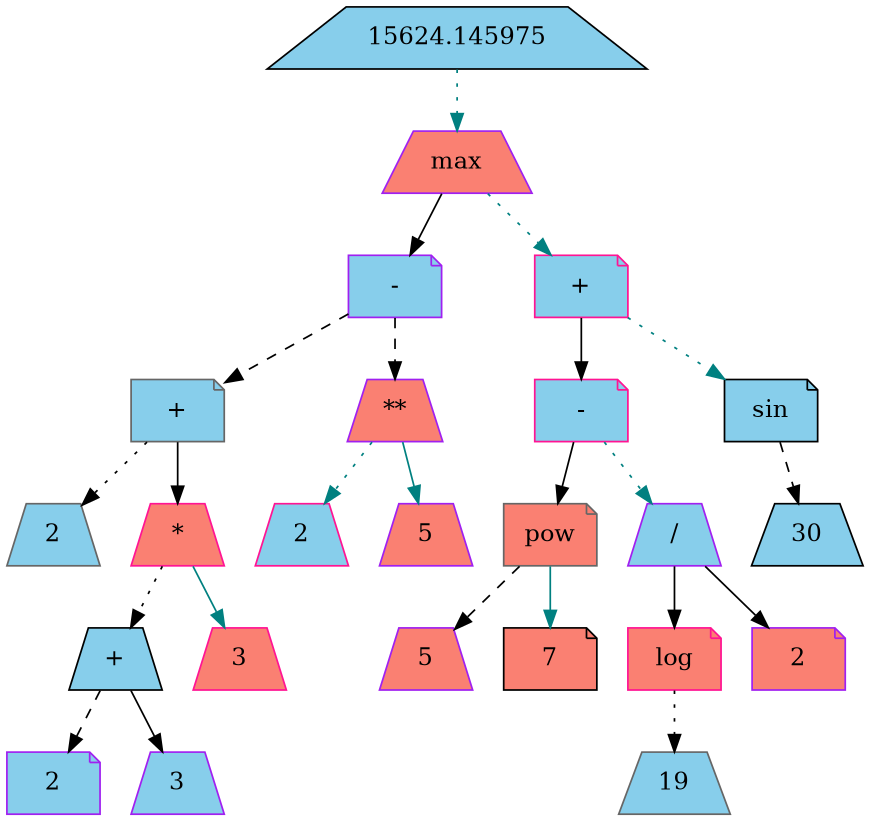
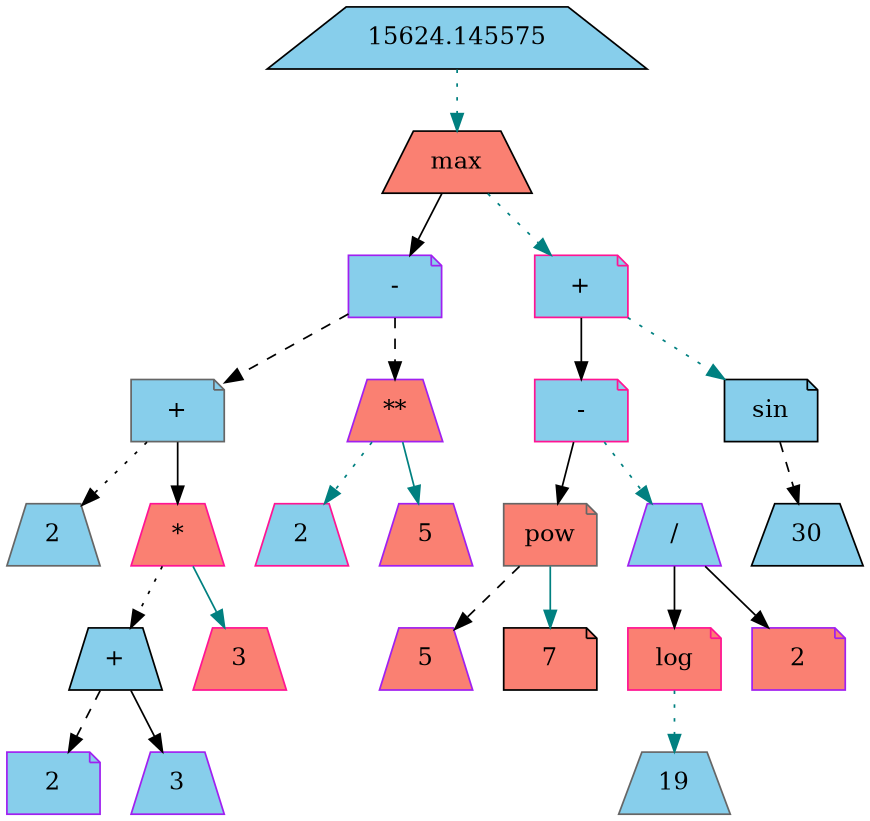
node "15624.145975": label "15624.145975" -> "15624.145575"
node "max": color purple -> black
edge "log" -> "19": color black -> teal
